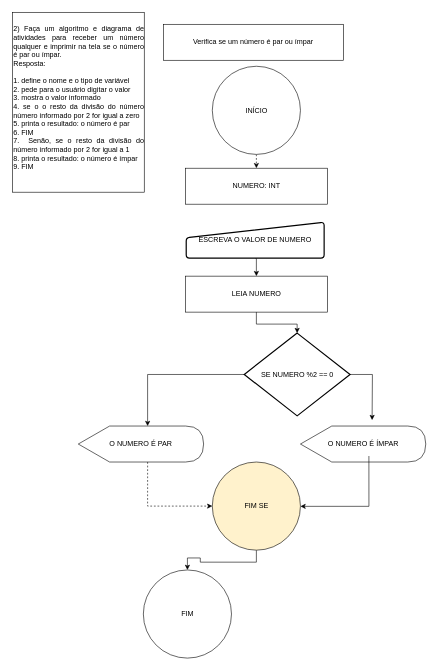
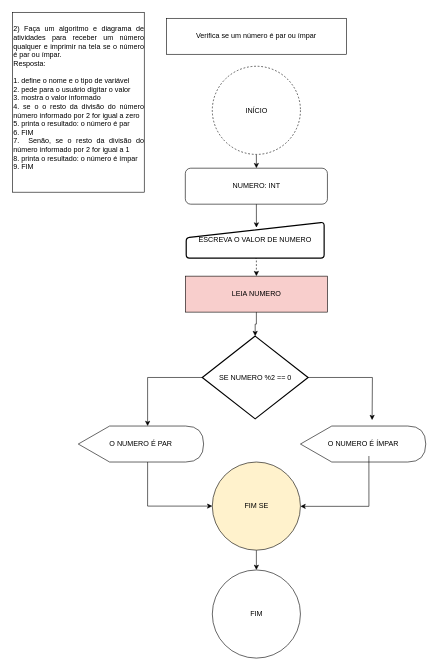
node "Verifica se um número é par ou ímpar": moved (254, 42) -> (257, 36)
node "INÍCIO": style solid -> dashed
edge "INÍCIO" -> "NUMERO: INT": style dashed -> solid
node "NUMERO: INT": shape rectangle -> rounded rectangle
edge "NUMERO: INT" -> "ESCREVA O VALOR DE NUMERO": added
edge "ESCREVA O VALOR DE NUMERO" -> "LEIA NUMERO": style solid -> dashed
node "LEIA NUMERO": fillcolor #ffffff -> #f8cecc
node "SE NUMERO %2 == 0": moved (297, 375) -> (255, 378)
edge "O NUMERO É PAR" -> "FIM SE": style dashed -> solid
node "FIM": moved (188, 614) -> (257, 614)
